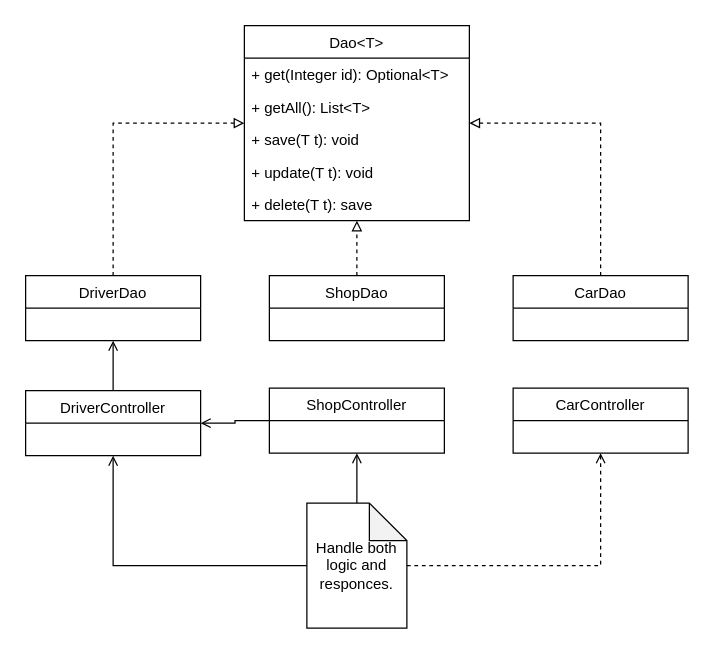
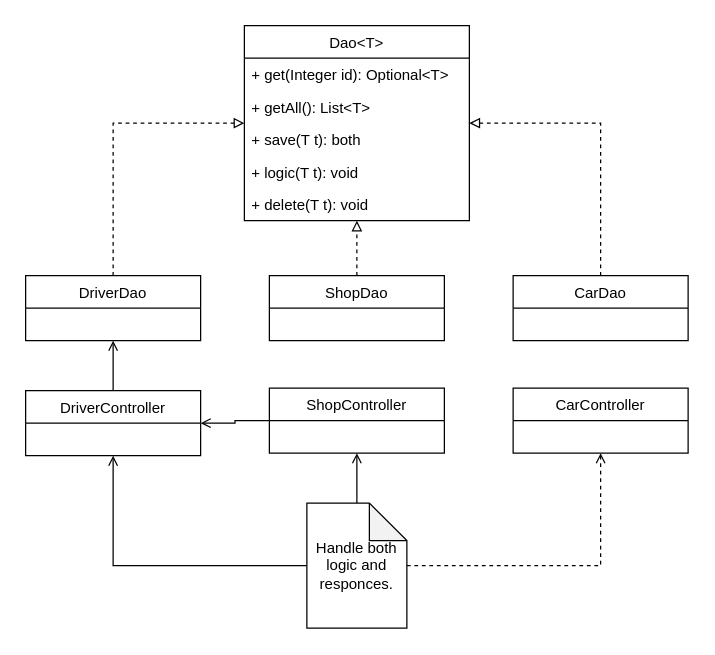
node "+ save(T t): void": label "+ save(T t): void" -> "+ save(T t): both"
node "+ update(T t): void": label "+ update(T t): void" -> "+ logic(T t): void"
node "+ delete(T t): save": label "+ delete(T t): save" -> "+ delete(T t): void"
